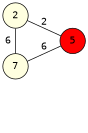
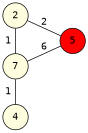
edge "2" -- "7": label "6" -> "1"
node "4": added
